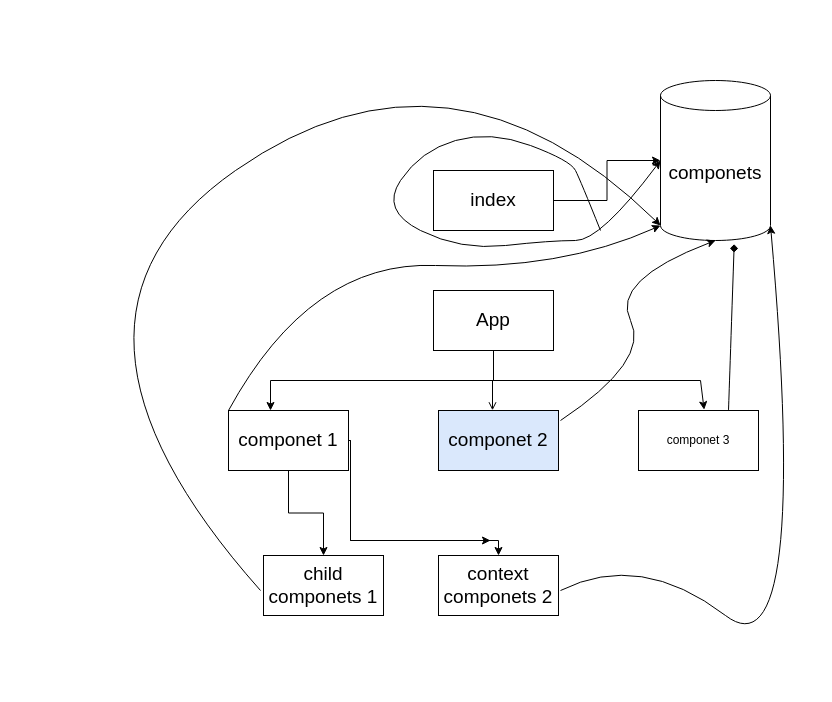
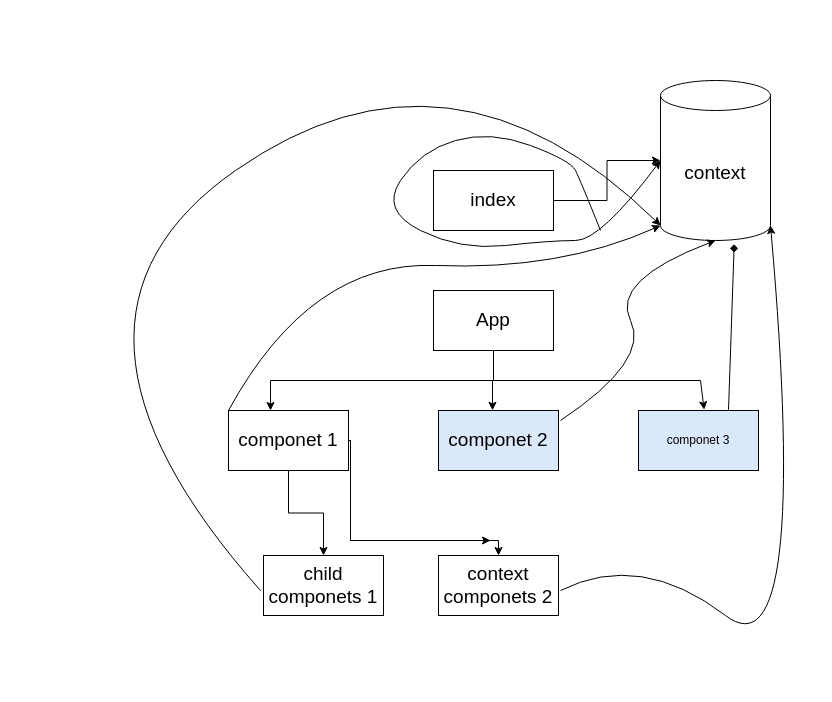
node "componets": label "componets" -> "context"
edge "App" -> "componet 2": arrowhead open -> classic
node "componet 3": fillcolor #ffffff -> #dae8fc
